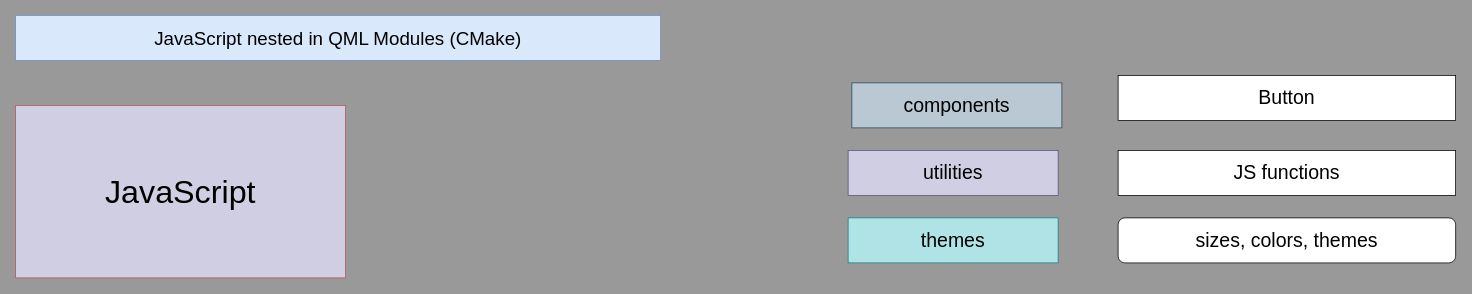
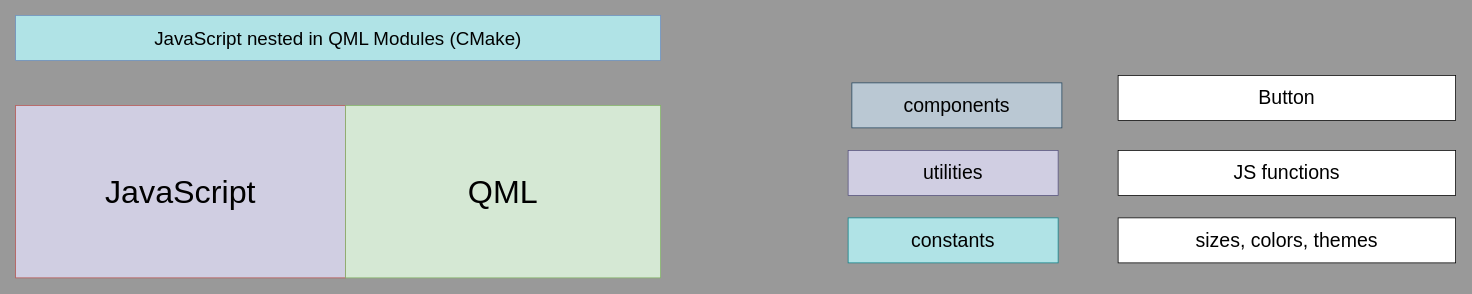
node "JavaScript nested in QML Modules (CMake)": fillcolor #dae8fc -> #b0e3e6
node "QML": added
node "themes": label "themes" -> "constants"
node "sizes, colors, themes": shape rounded rectangle -> rectangle
